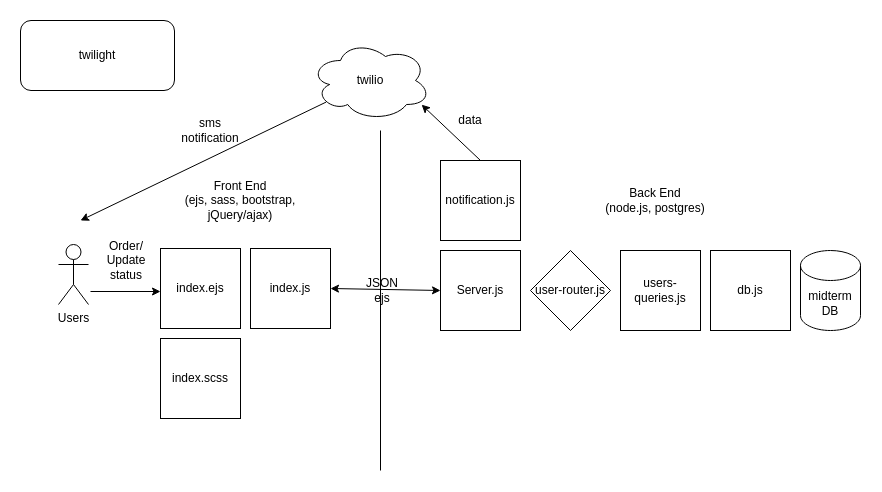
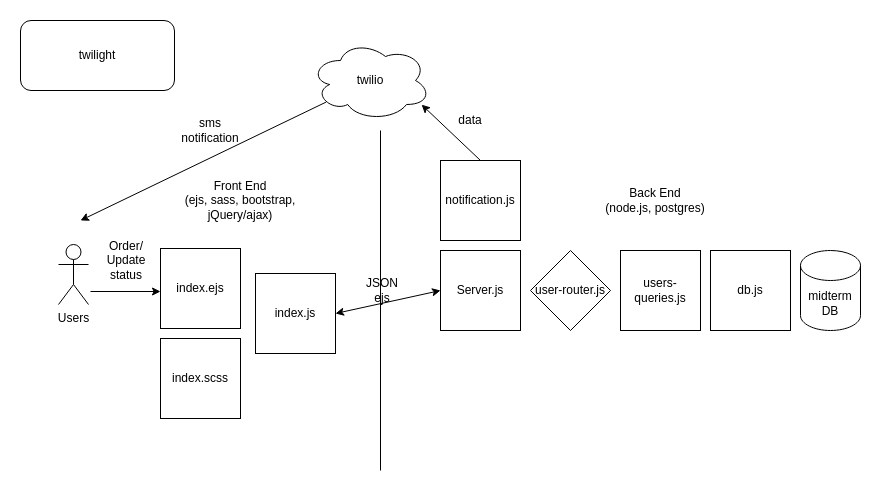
node "index.js": moved (291, 289) -> (296, 314)
